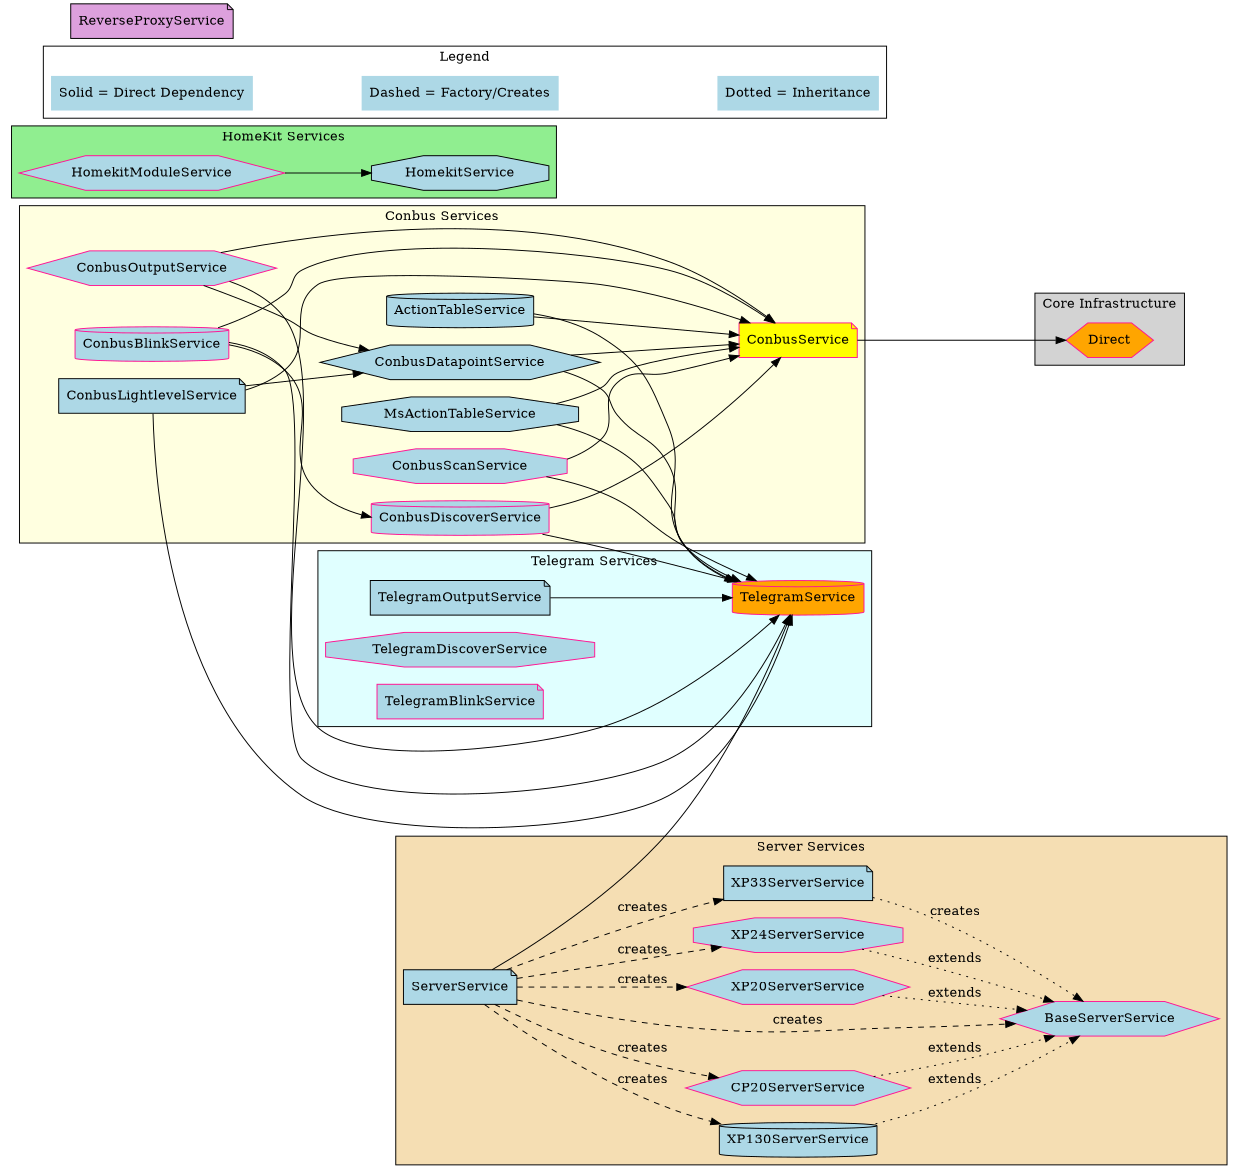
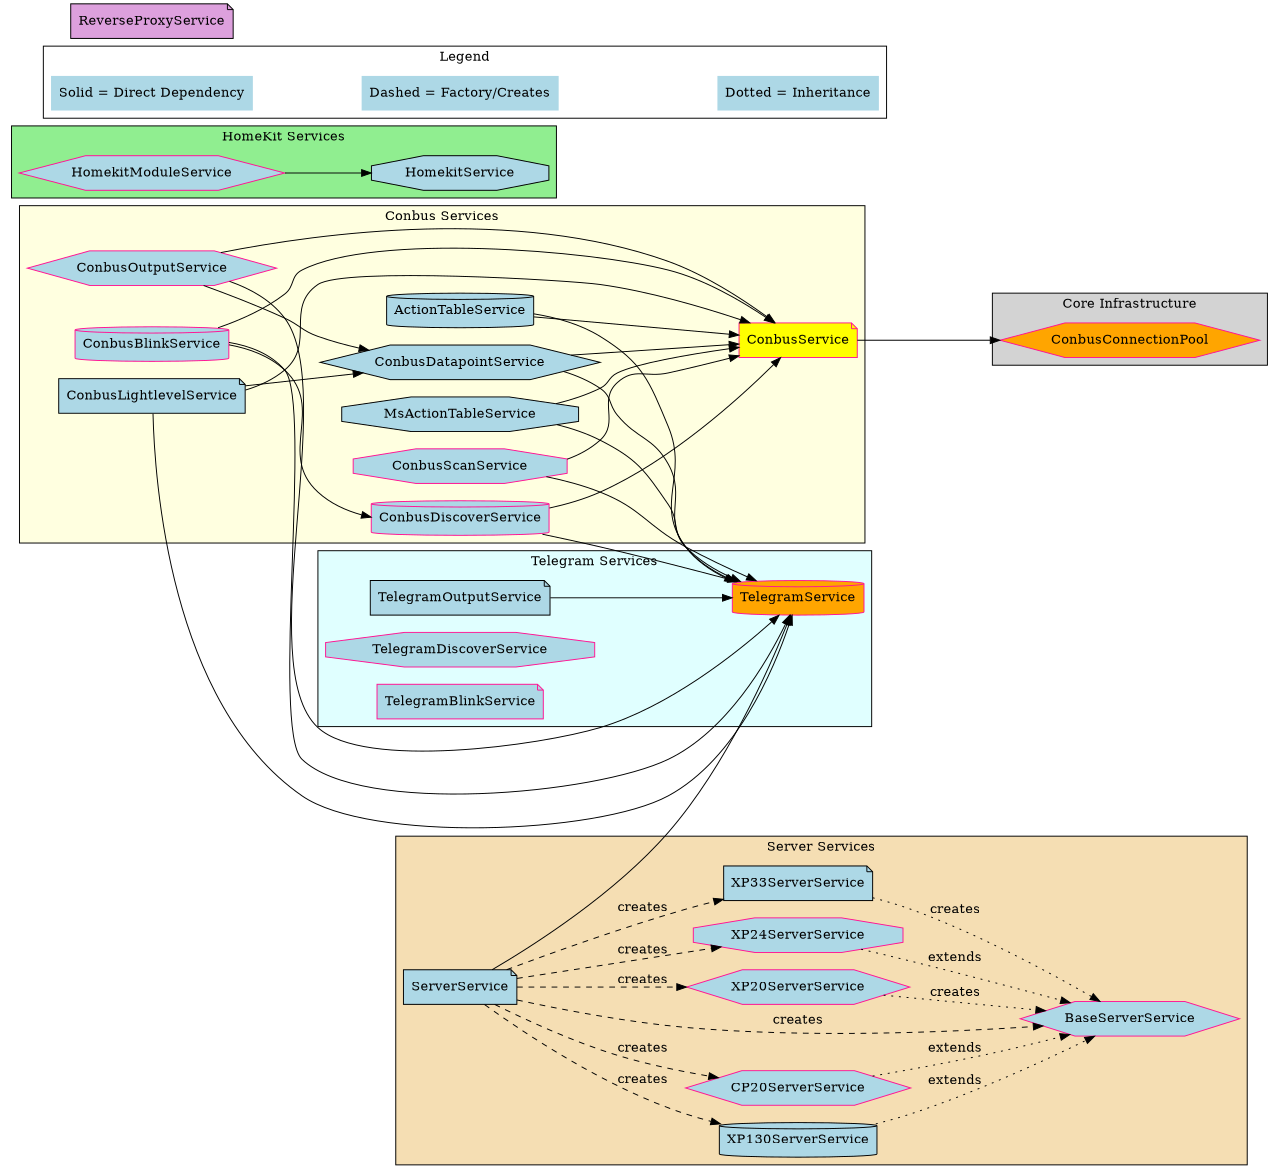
node "Direct": label "Direct" -> "ConbusConnectionPool"
edge "XP20ServerService" -> "BaseServerService": label "extends" -> "creates"
